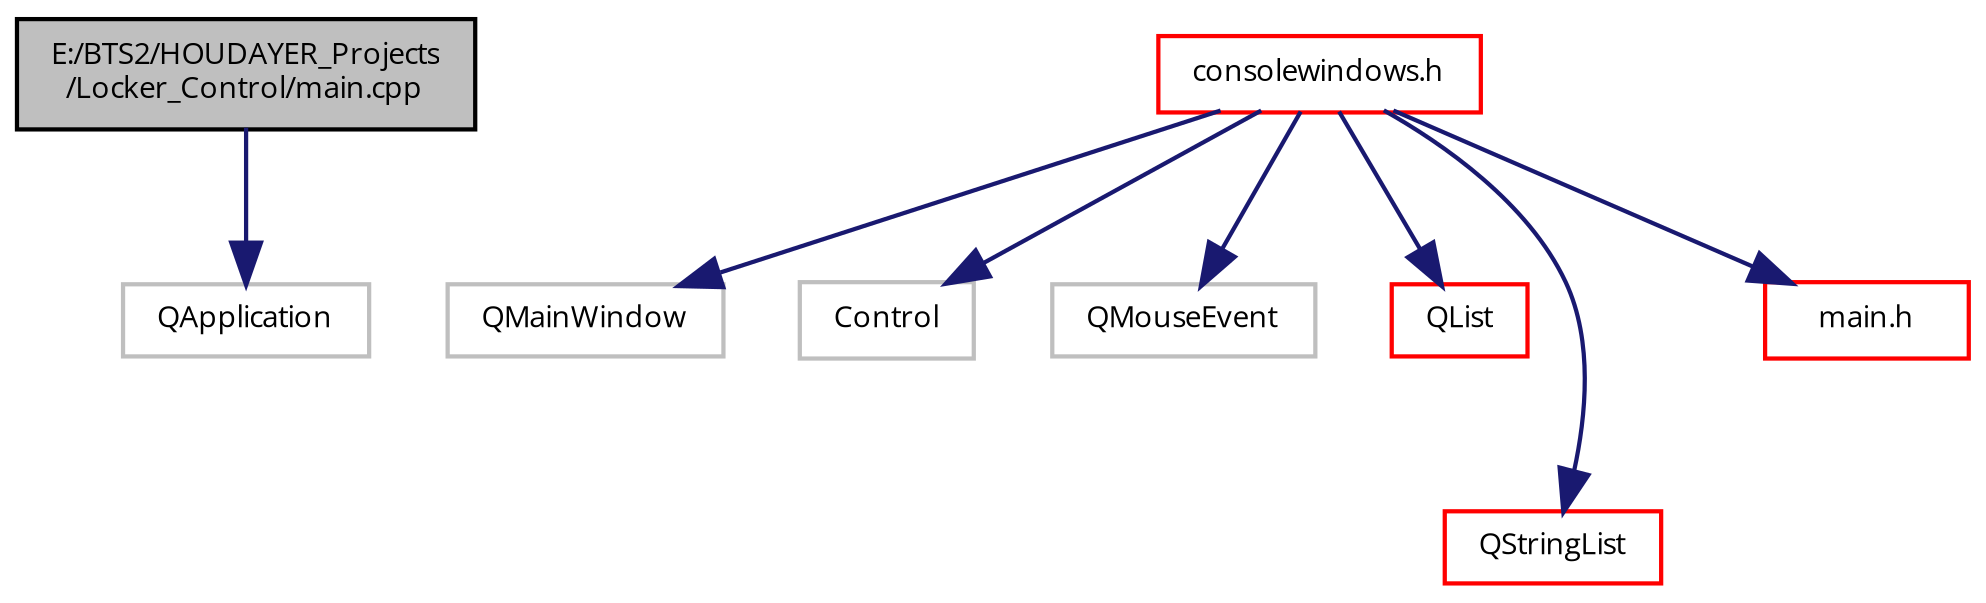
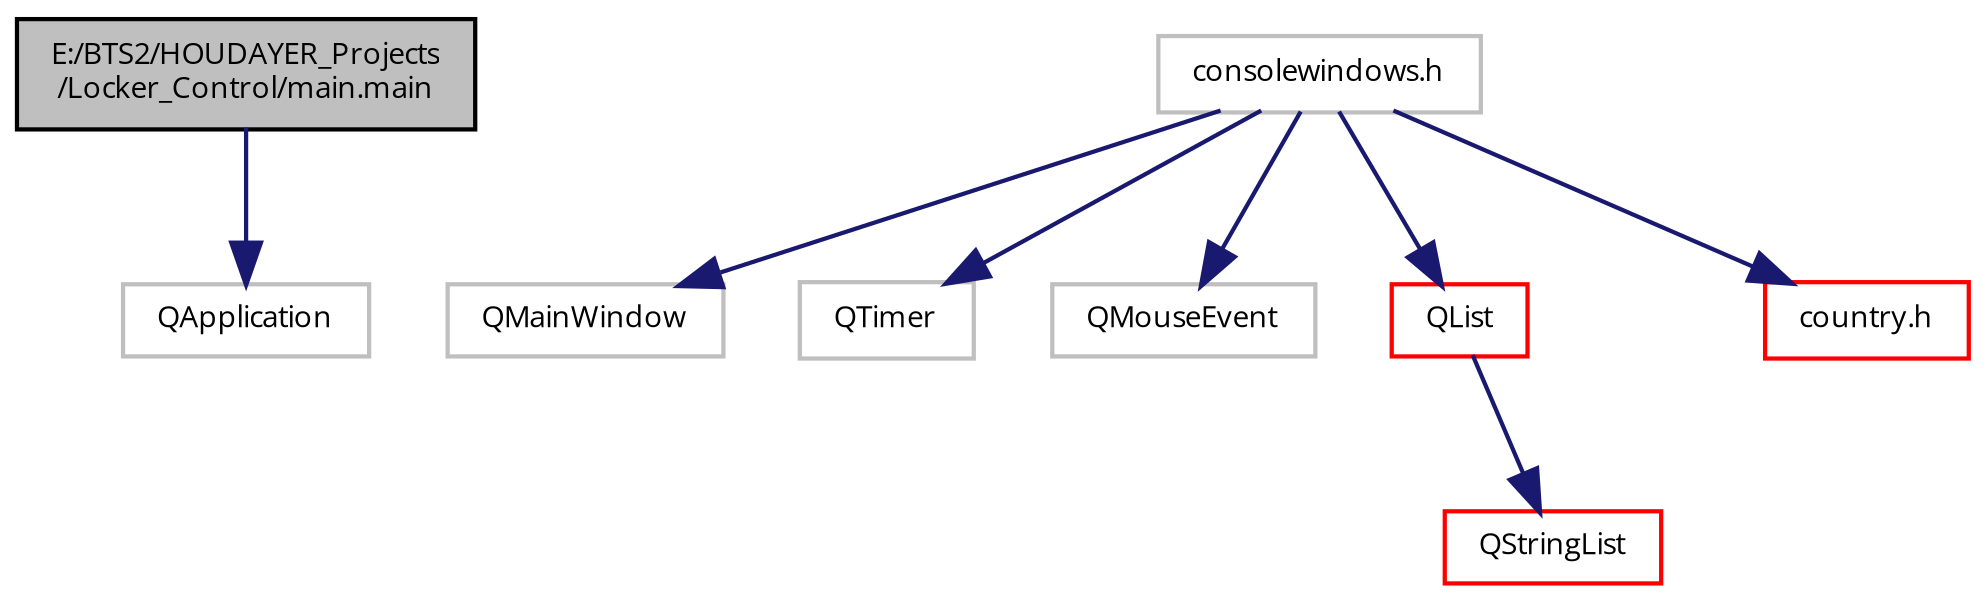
node "E:/BTS2/HOUDAYER_Projects /Locker_Control/main.cpp": label "E:/BTS2/HOUDAYER_Projects /Locker_Control/main.cpp" -> "E:/BTS2/HOUDAYER_Projects /Locker_Control/main.main"
node "consolewindows.h": color red -> grey75
edge "consolewindows.h" -> "QStringList": now "QList" -> "QStringList"
node "Control": label "Control" -> "QTimer"
node "main.h": label "main.h" -> "country.h"
